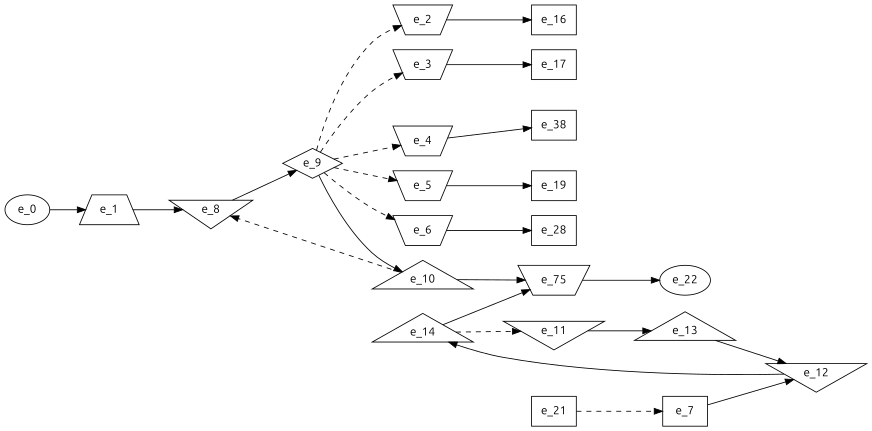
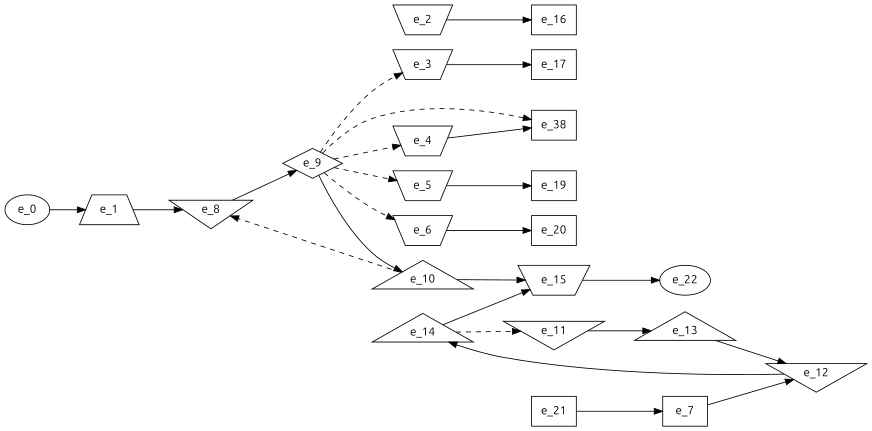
edge "e_9" -> "e_2": now "e_9" -> "e_38"
node "e_28": label "e_28" -> "e_20"
node "e_75": label "e_75" -> "e_15"
edge "e_21" -> "e_7": style dashed -> solid
